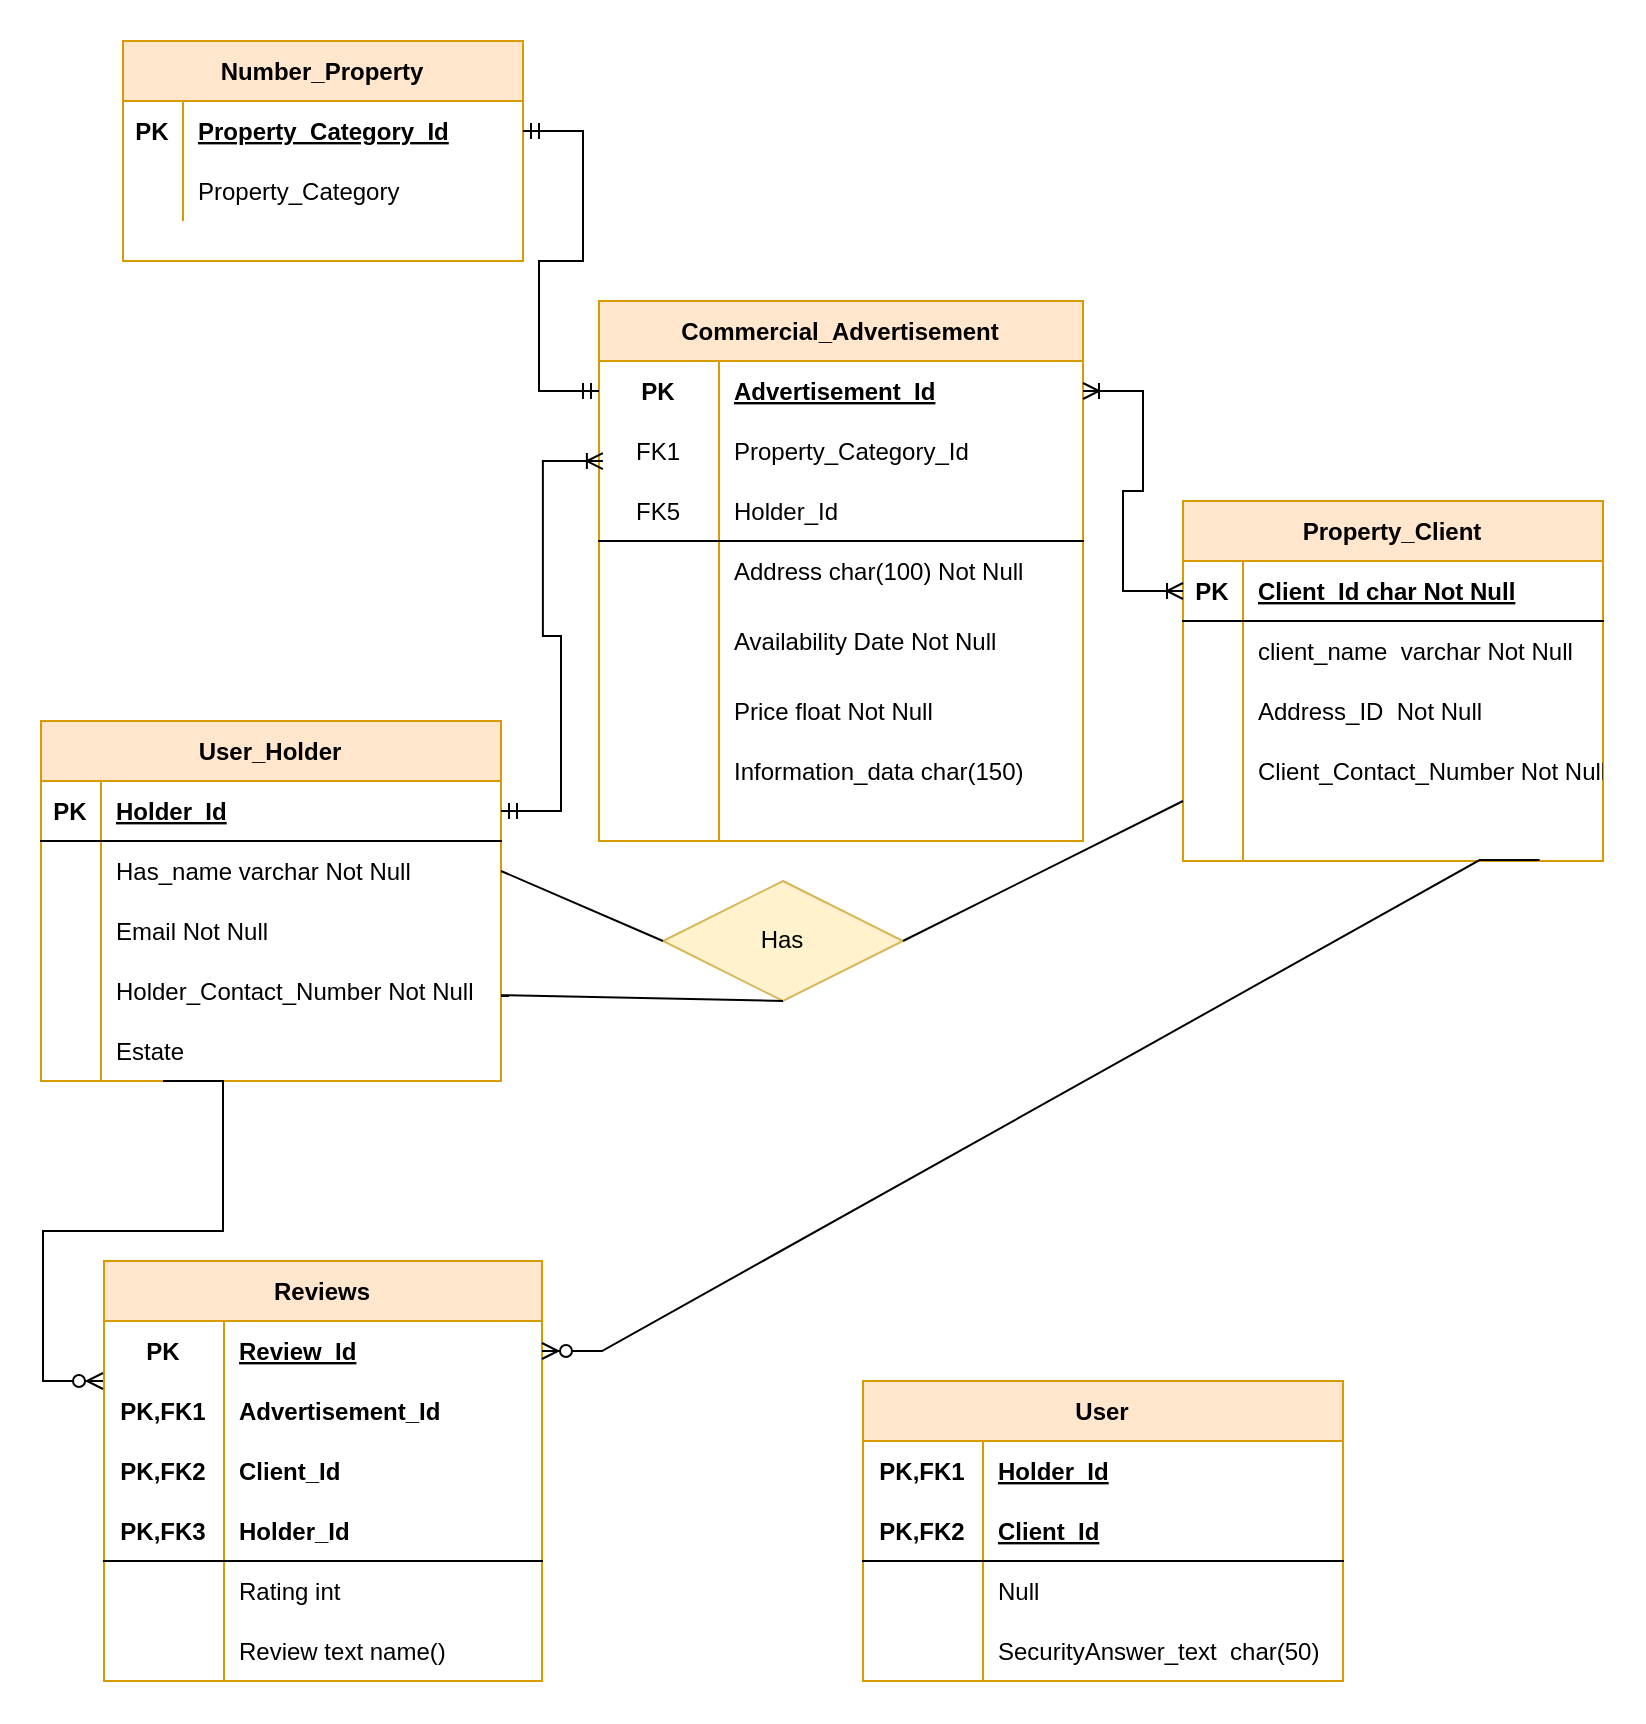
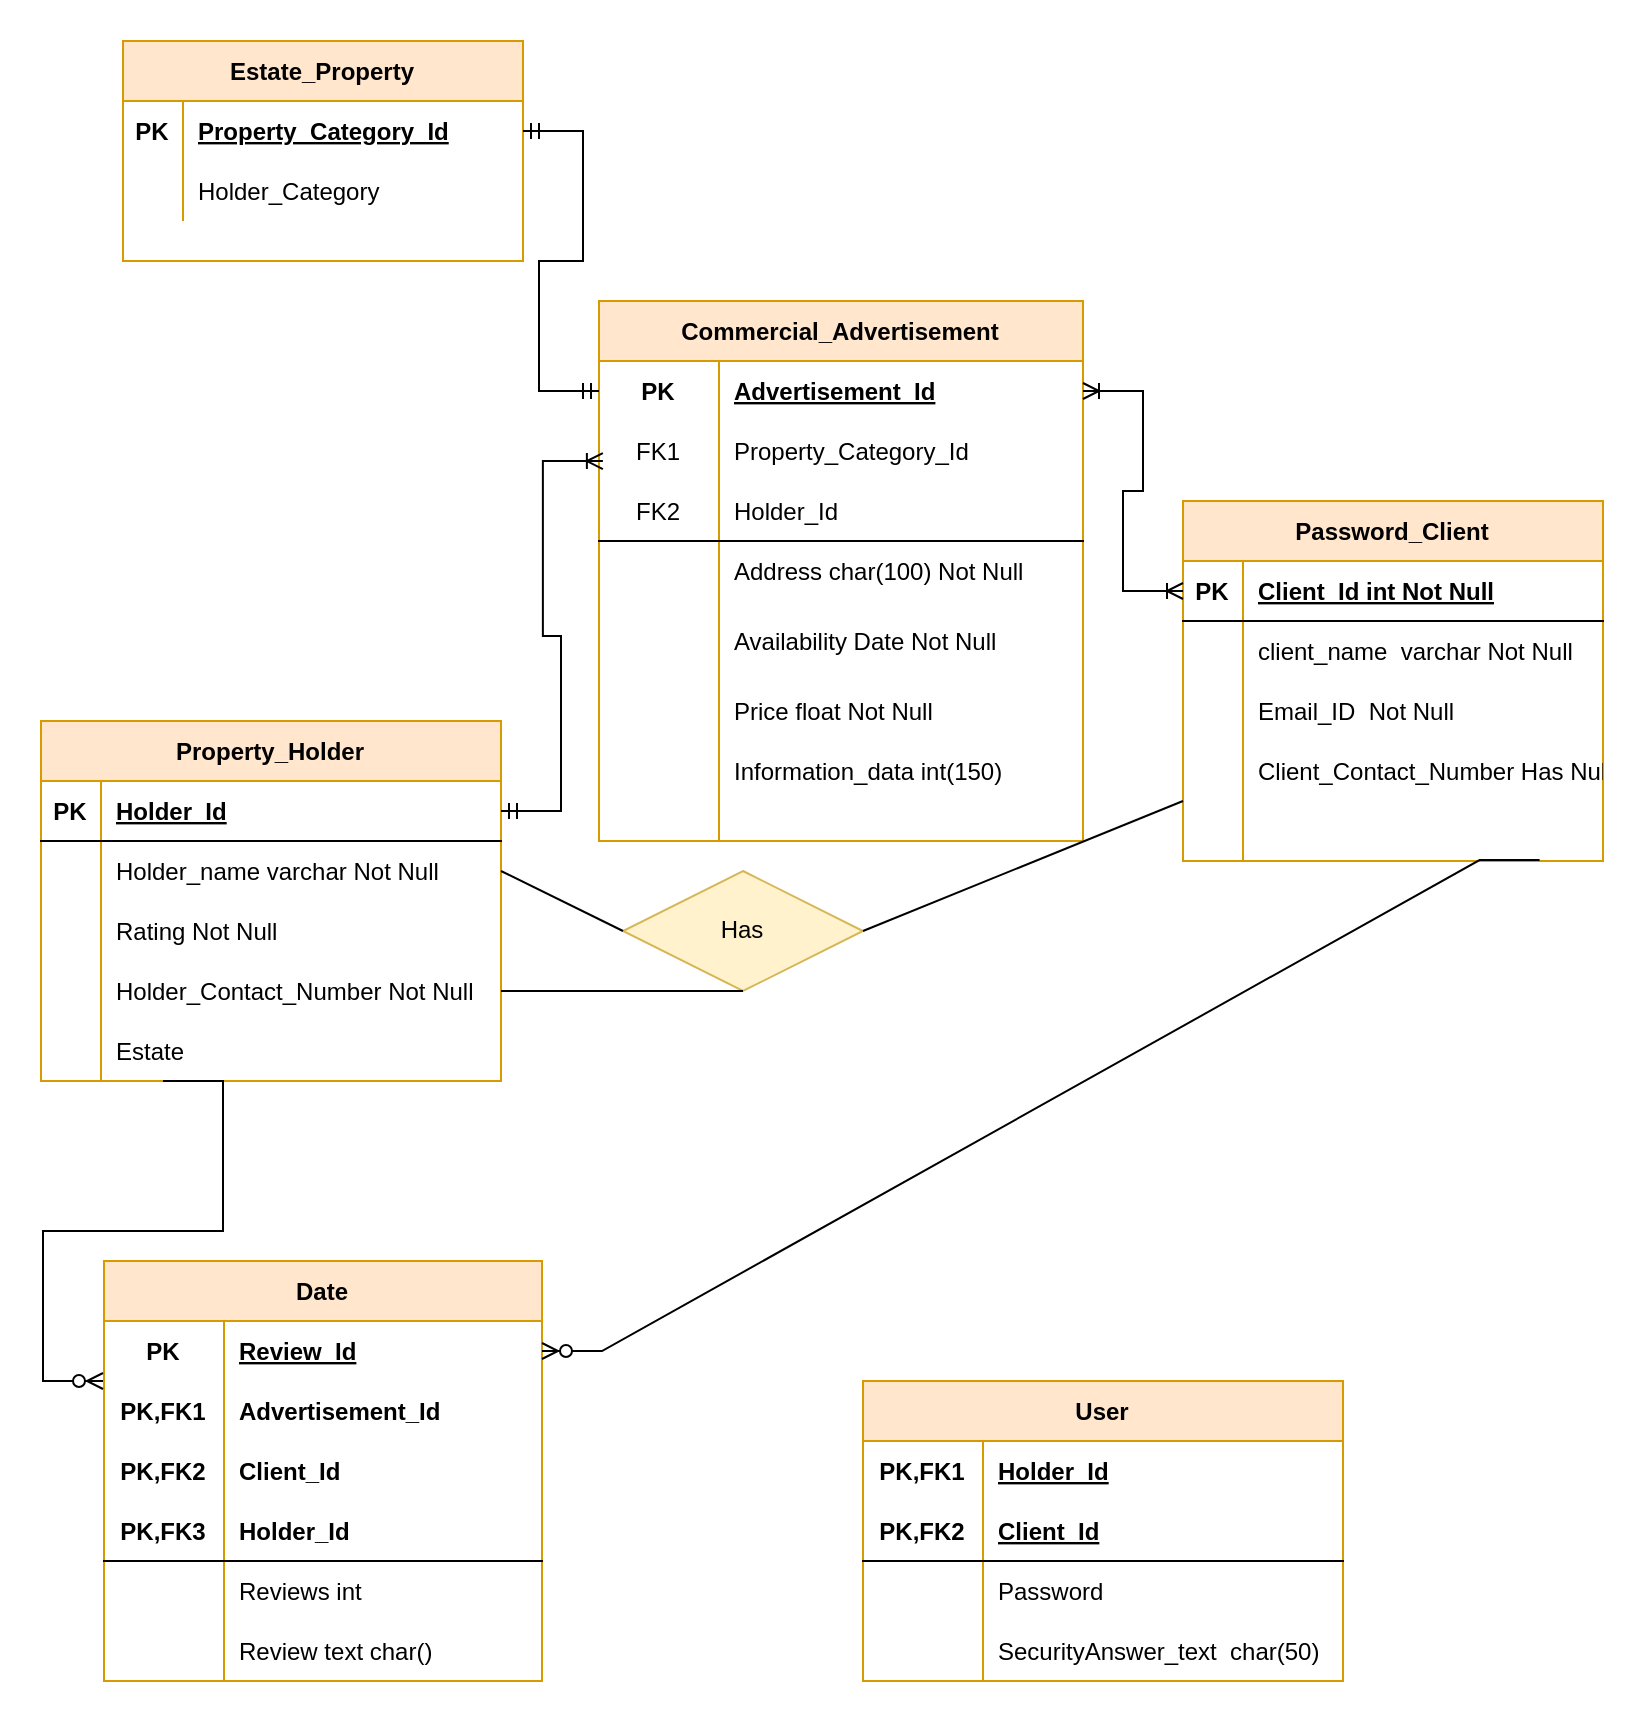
node "Number_Property": label "Number_Property" -> "Estate_Property"
node "Property_Category": label "Property_Category" -> "Holder_Category"
node "FK5": label "FK5" -> "FK2"
node "Property_Client": label "Property_Client" -> "Password_Client"
node "Client_Id char Not Null": label "Client_Id char Not Null" -> "Client_Id int Not Null"
node "Address_ID Not Null": label "Address_ID Not Null" -> "Email_ID Not Null"
node "User_Holder": label "User_Holder" -> "Property_Holder"
node "Information_data char(150)": label "Information_data char(150)" -> "Information_data int(150)"
node "Client_Contact_Number Not Null": label "Client_Contact_Number Not Null" -> "Client_Contact_Number Has Null"
node "Has_name varchar Not Null": label "Has_name varchar Not Null" -> "Holder_name varchar Not Null"
node "Email Not Null": label "Email Not Null" -> "Rating Not Null"
node "Has": moved (783, 941) -> (743, 931)
node "Reviews": label "Reviews" -> "Date"
node "Rating int": label "Rating int" -> "Reviews int"
node "Null": label "Null" -> "Password"
node "Review text name()": label "Review text name()" -> "Review text char()"
